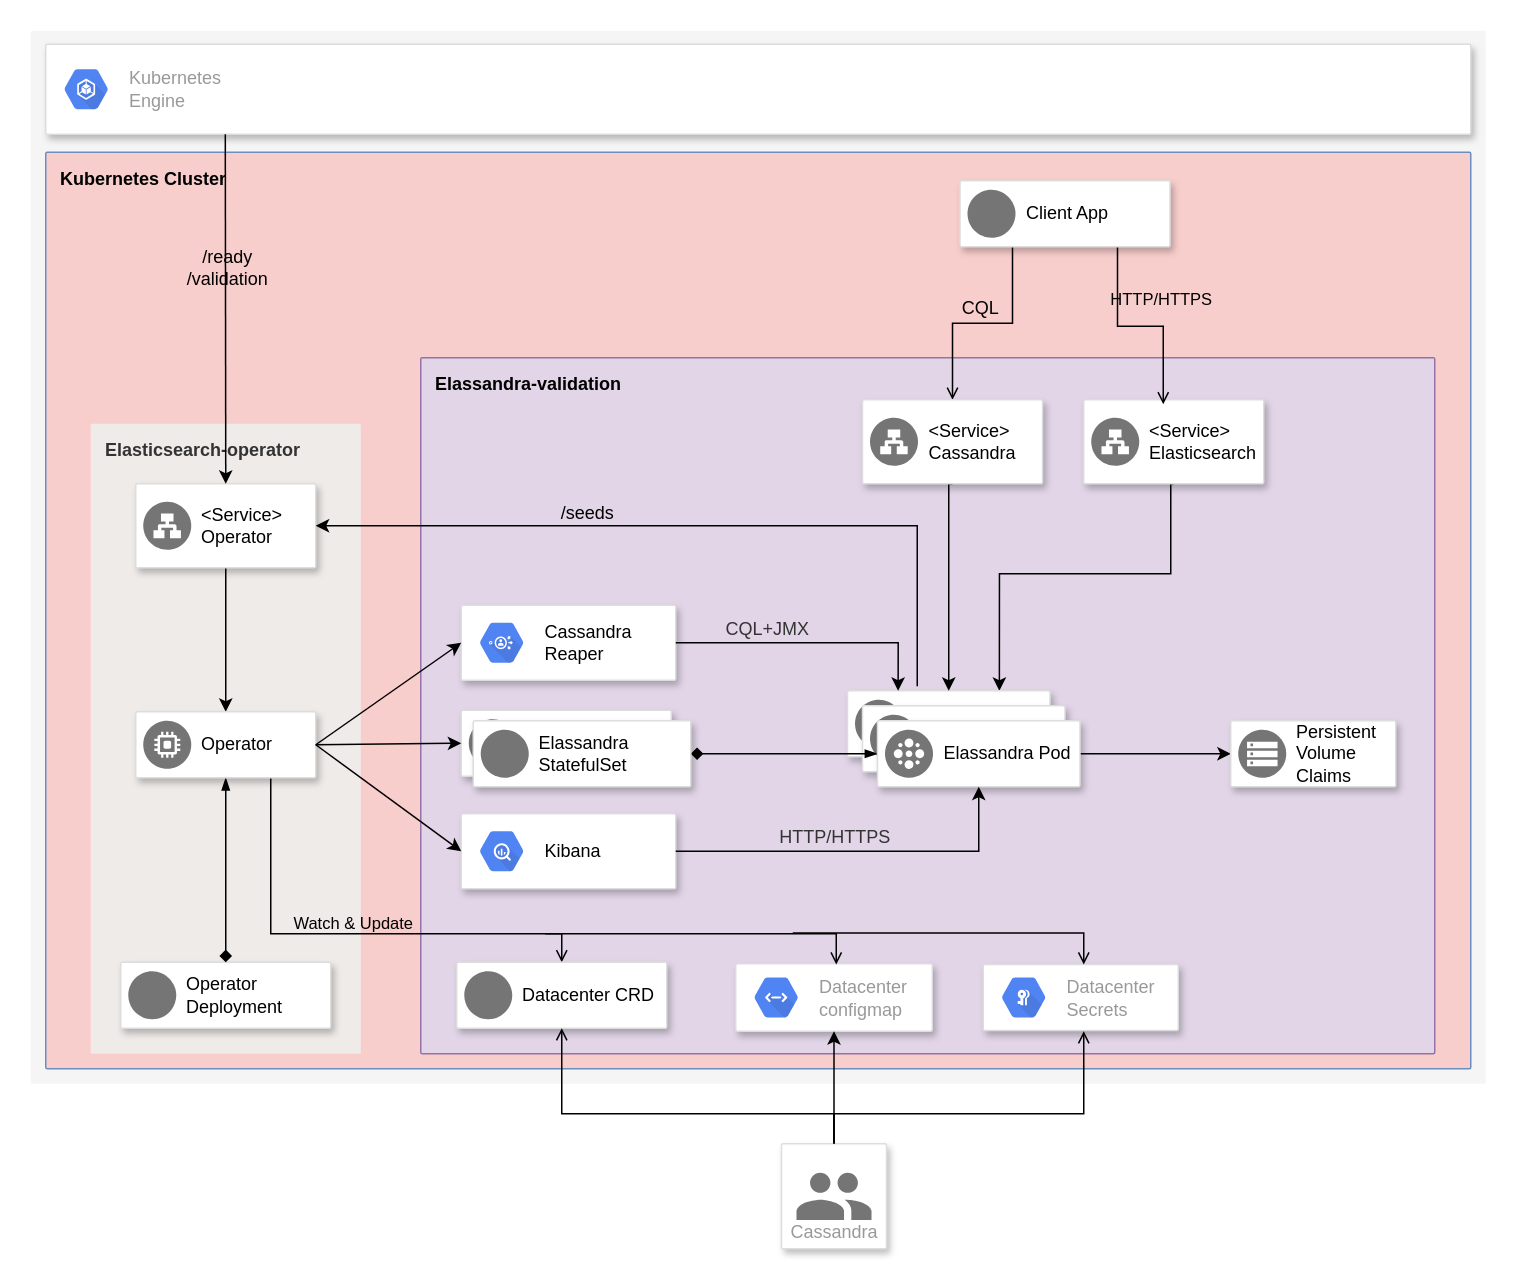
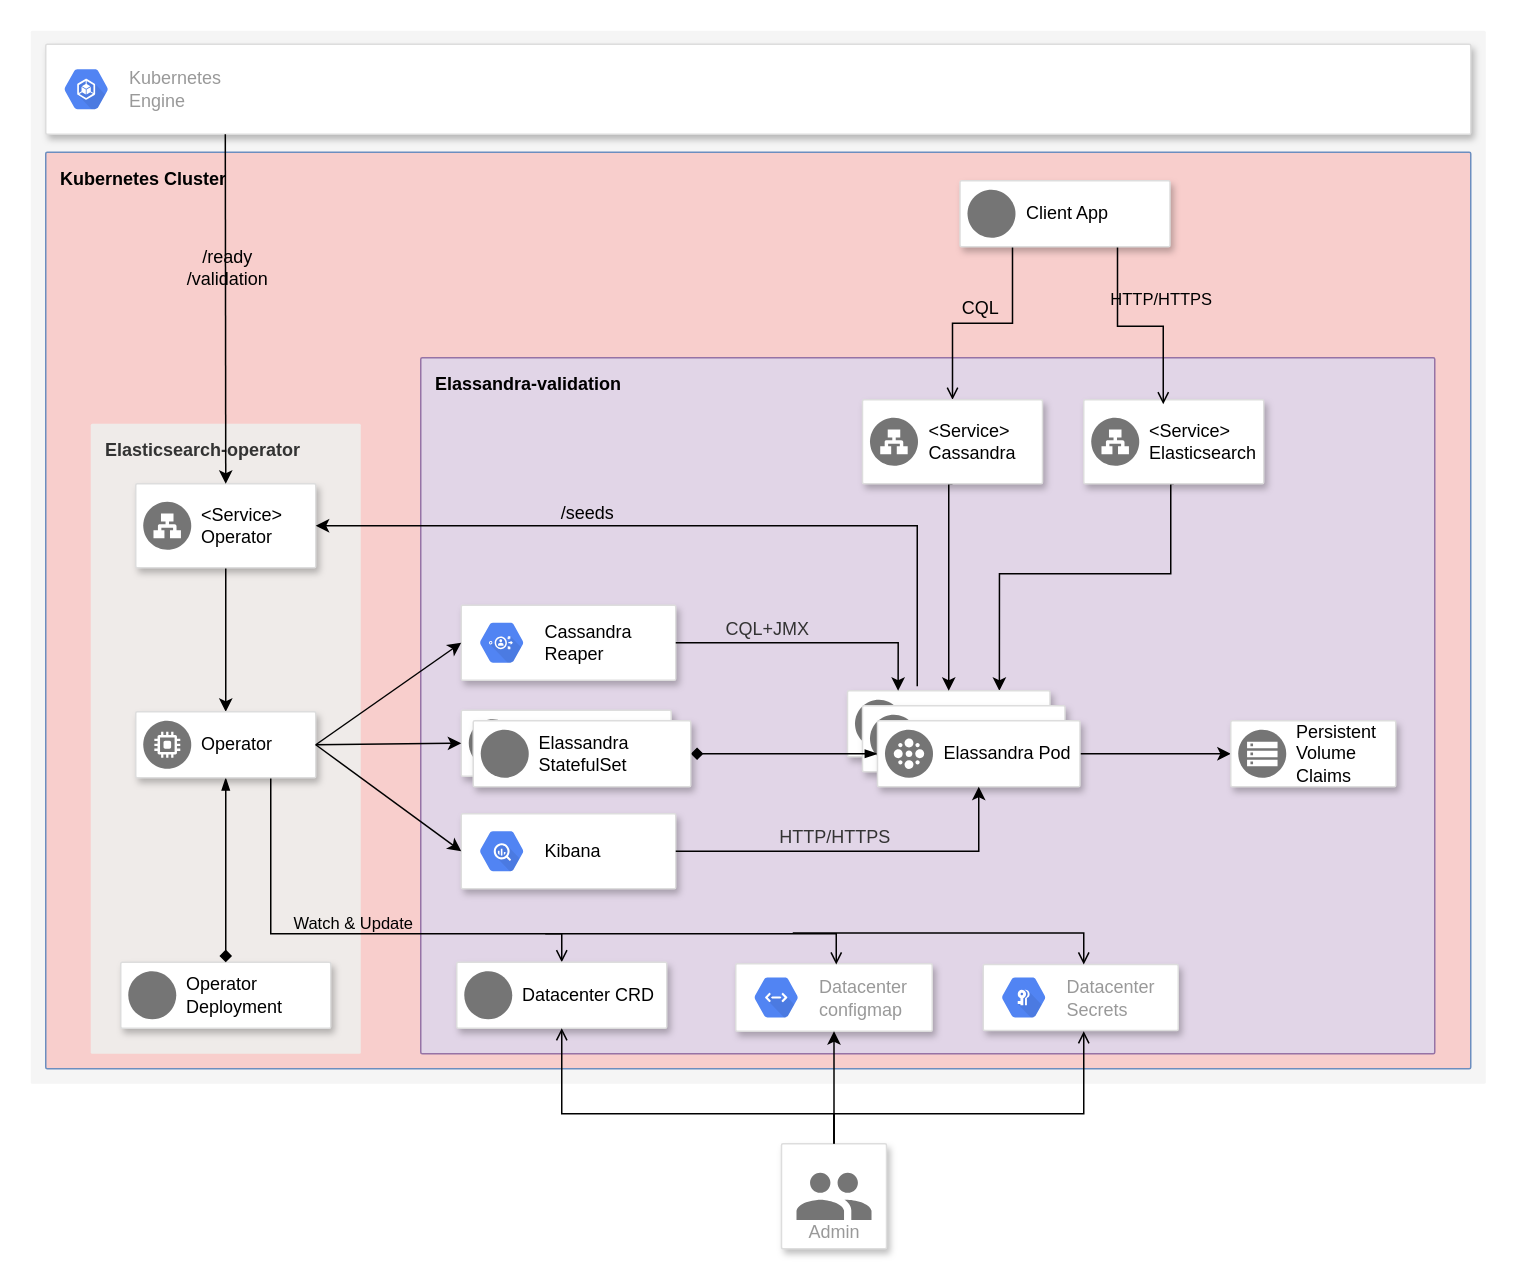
node "Cassandra": label "Cassandra" -> "Admin"
